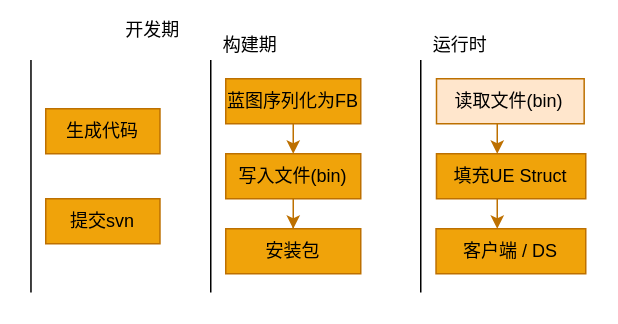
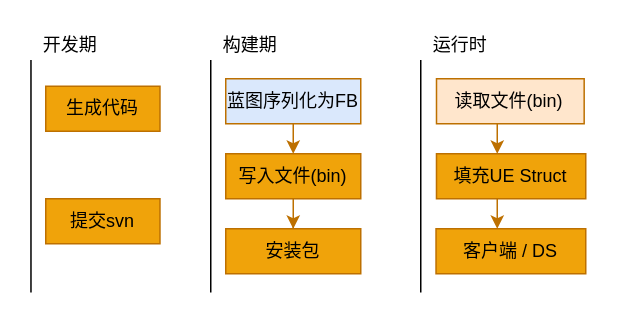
node "开发期": moved (152, 31) -> (70, 46)
node "蓝图序列化为FB": fillcolor #f0a30a -> #dae8fc
node "生成代码": moved (103, 131) -> (103, 109)
